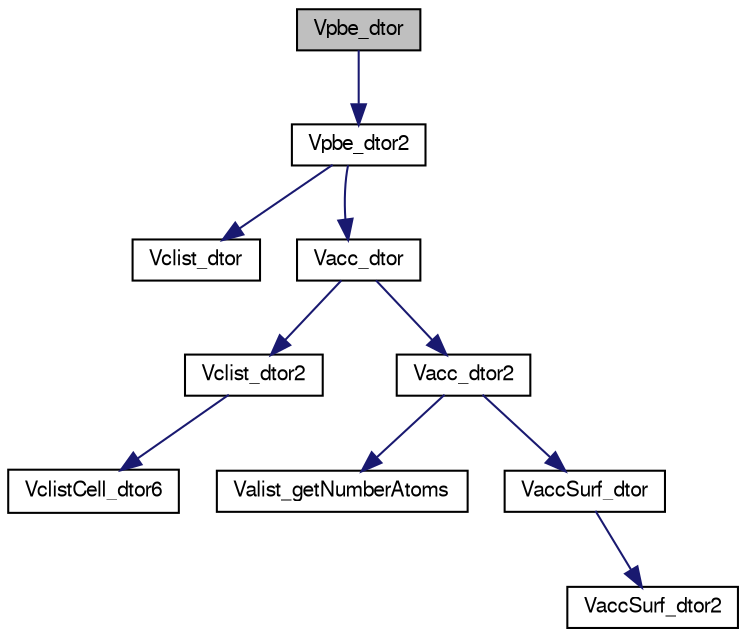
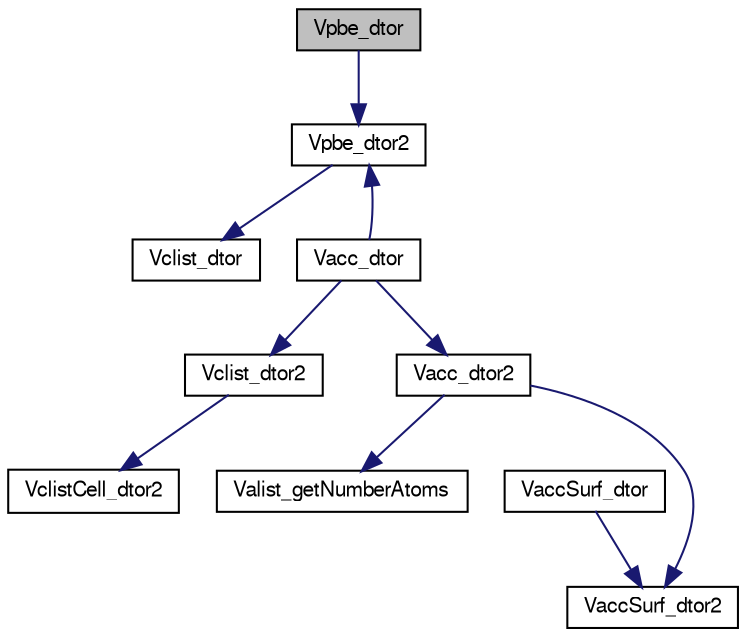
edge "Vpbe_dtor2" -> "Vacc_dtor": reversed
edge "Vacc_dtor2" -> "VaccSurf_dtor": now "Vacc_dtor2" -> "VaccSurf_dtor2"
node "VclistCell_dtor6": label "VclistCell_dtor6" -> "VclistCell_dtor2"
